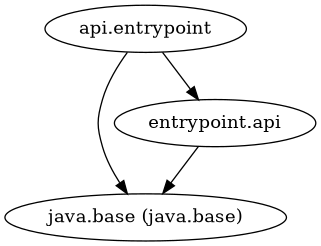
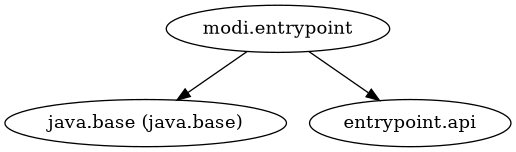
node "api.entrypoint": label "api.entrypoint" -> "modi.entrypoint"
edge "entrypoint.api" -> "java.base (java.base)": removed
